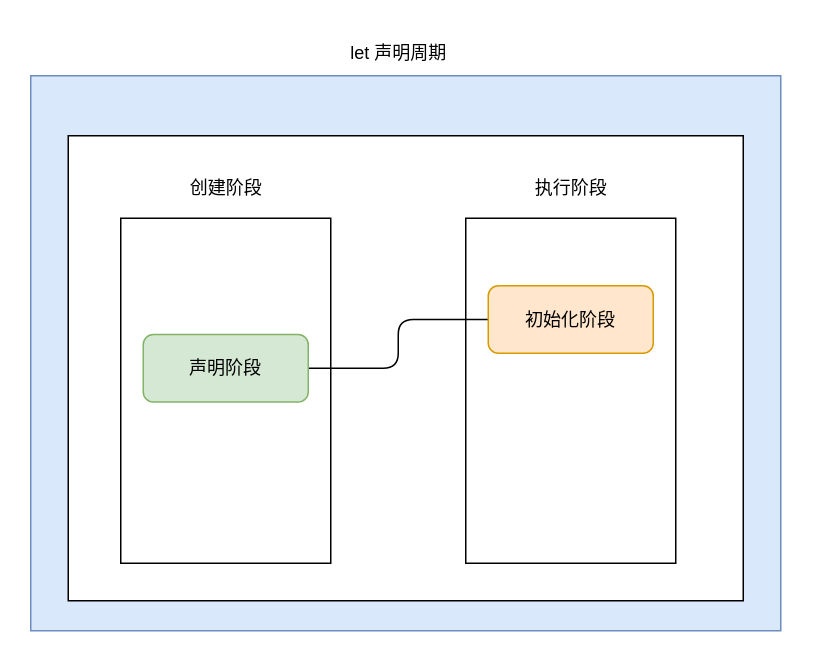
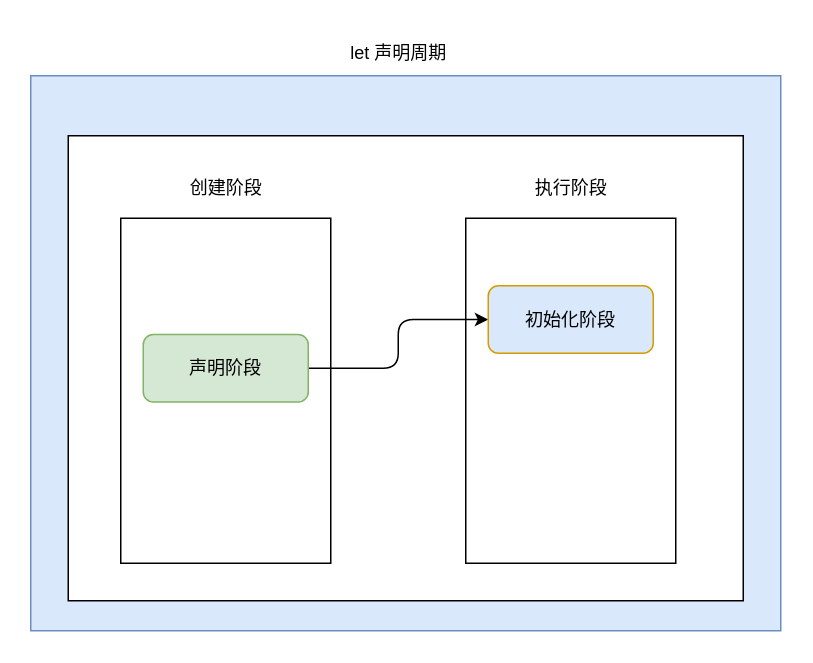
edge "初始化阶段" -- "声明阶段": arrowhead none -> classic
node "初始化阶段": fillcolor #ffe6cc -> #dae8fc
